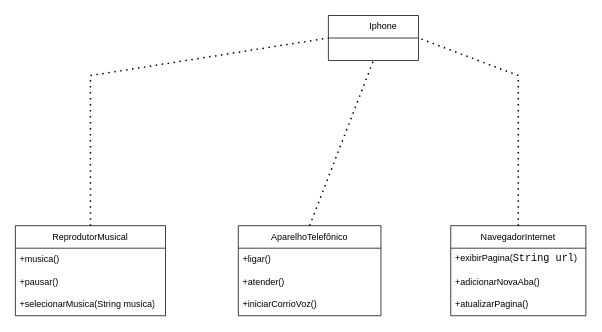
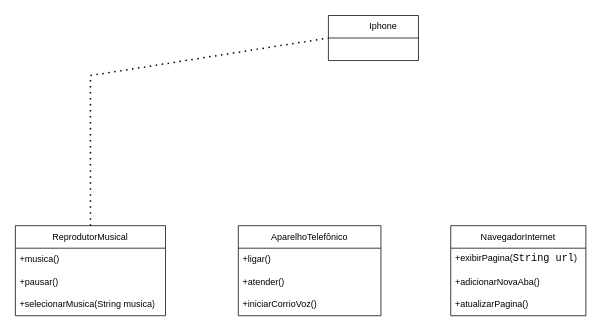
edge "Iphone" -- "NavegadorInternet": removed
edge "Iphone" -- "AparelhoTelefônico": removed
